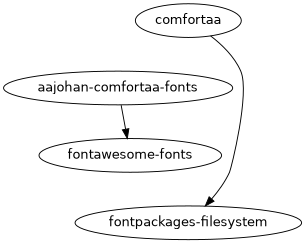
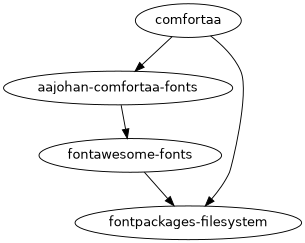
edge "comfortaa" -> "aajohan-comfortaa-fonts": added
edge "fontawesome-fonts" -> "fontpackages-filesystem": added
